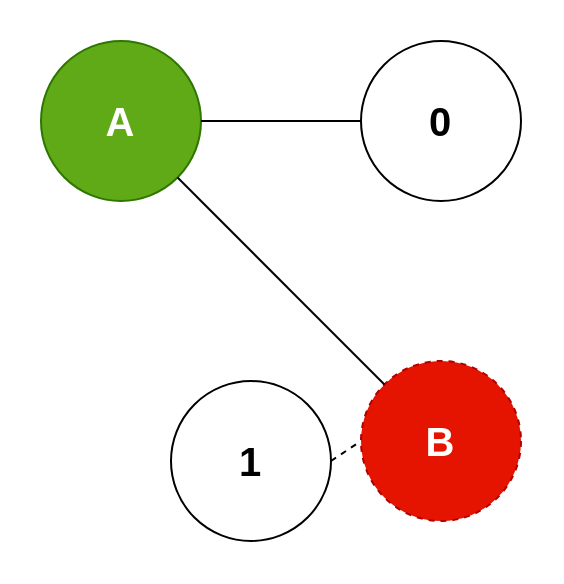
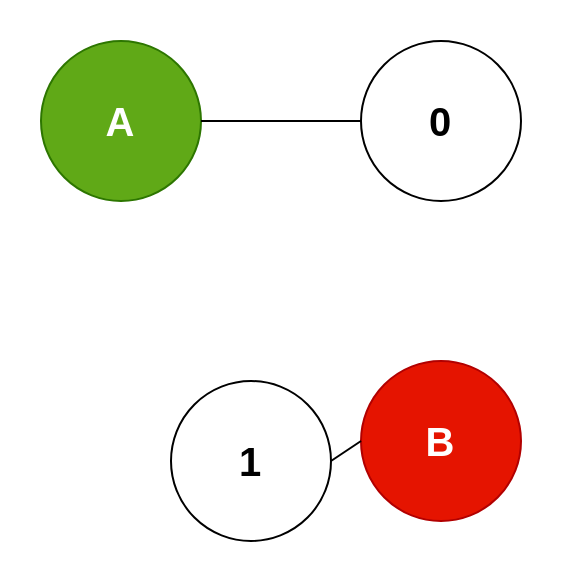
edge "A" -- "B": removed
node "B": style dashed -> solid
edge "B" -- "1": style dashed -> solid
